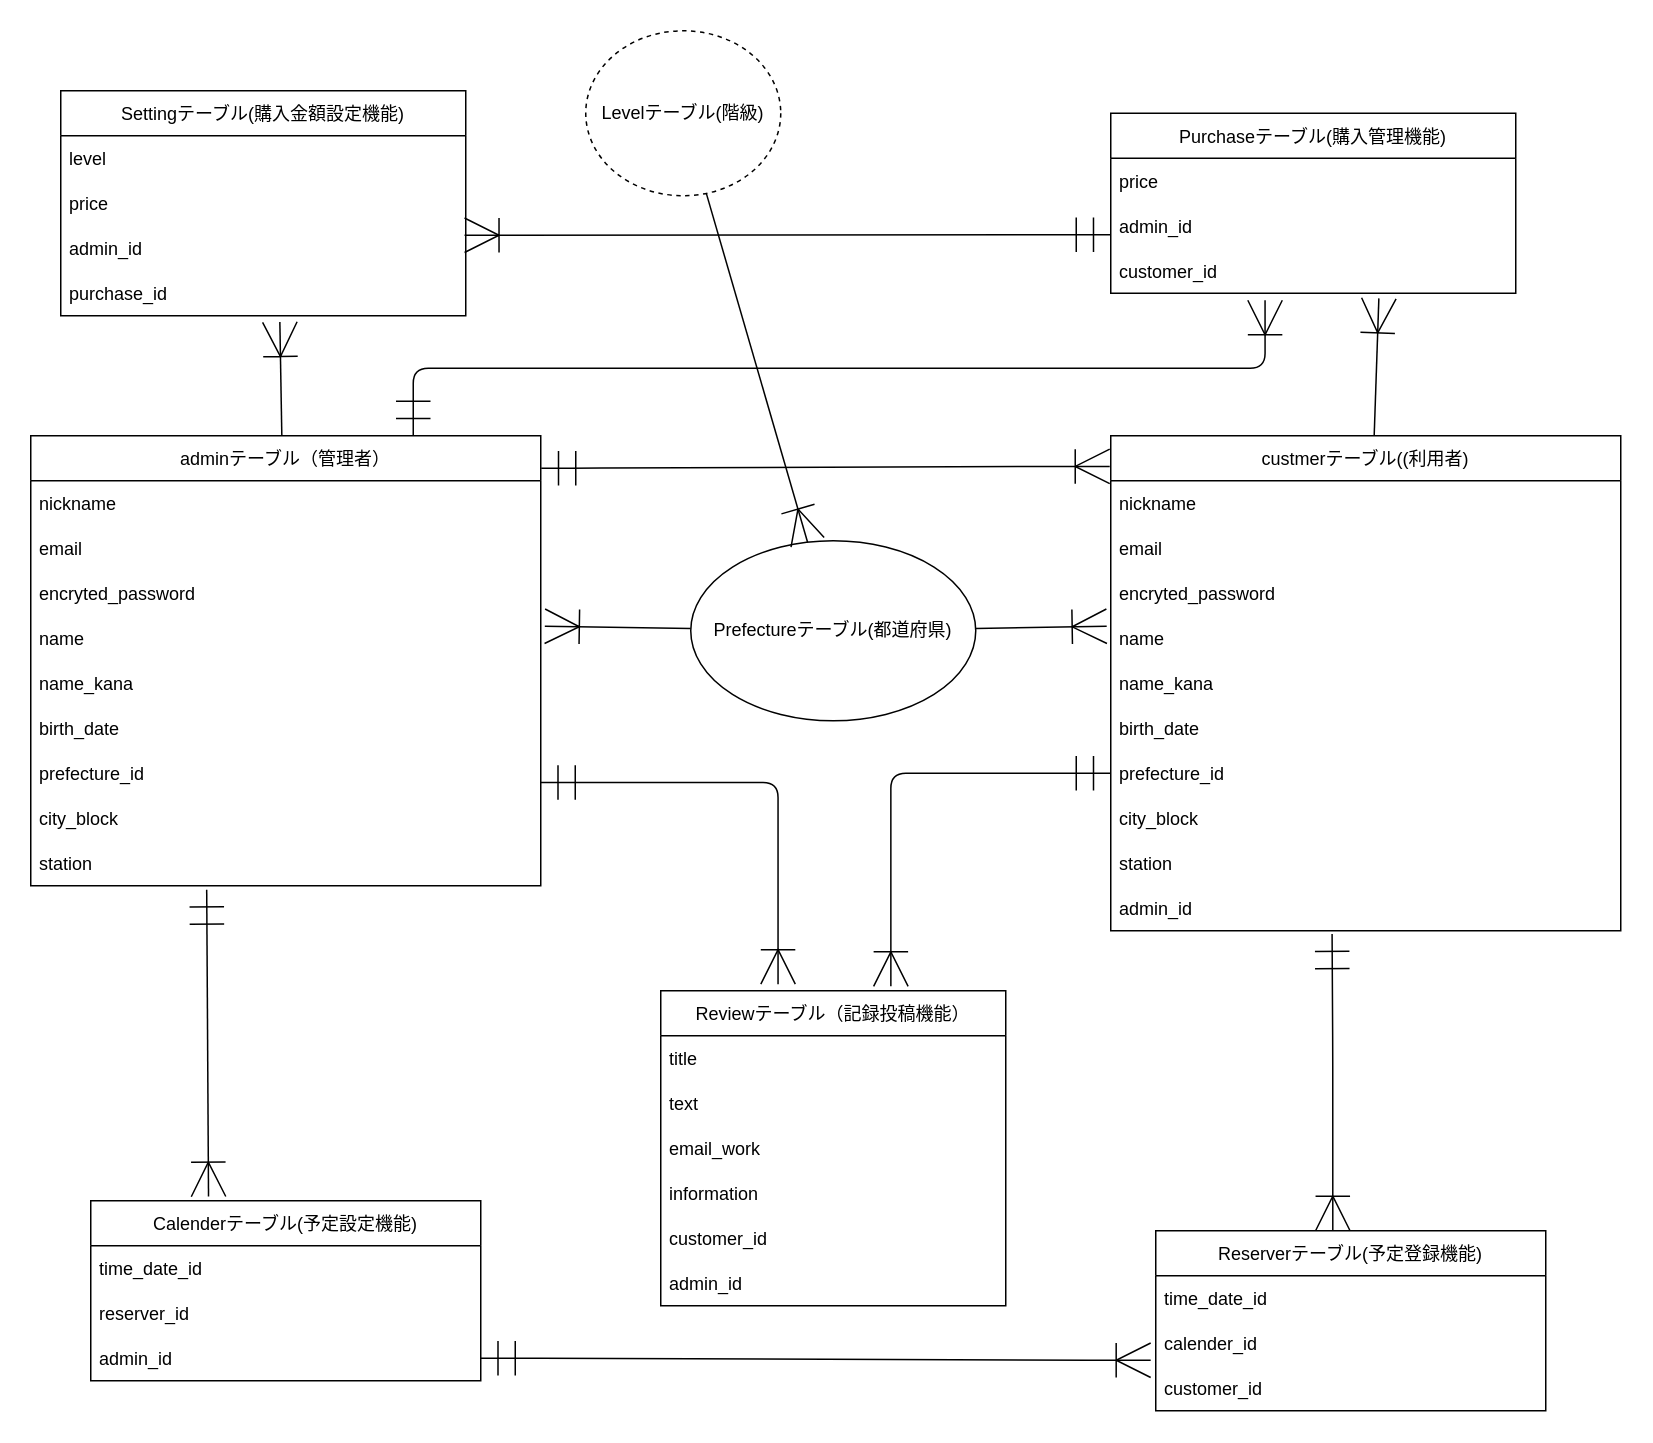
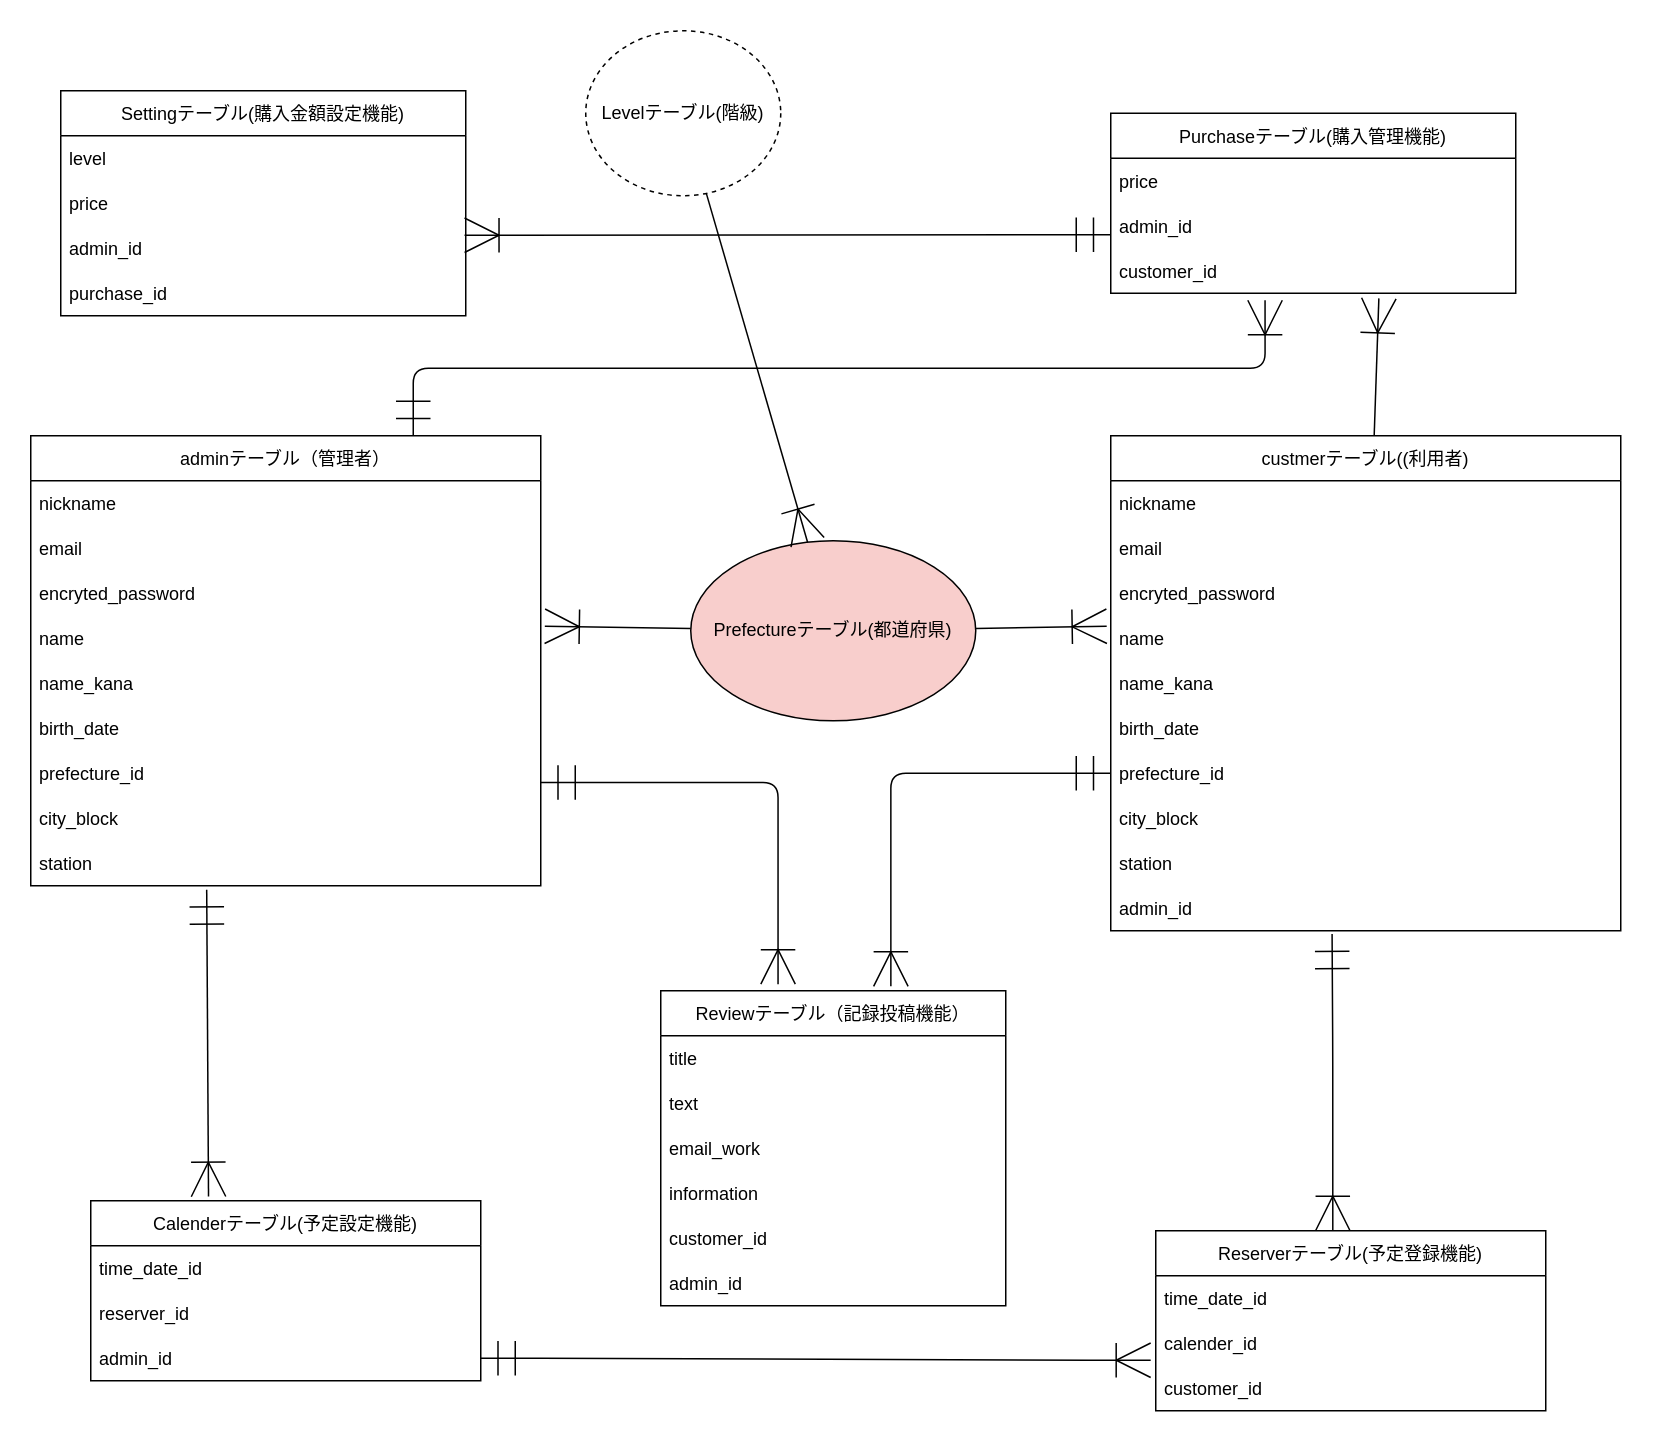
edge "adminテーブル（管理者）" -> "purchase_id": removed
edge "adminテーブル（管理者）" -- "custmerテーブル((利用者)": removed
node "Prefectureテーブル(都道府県)": fillcolor #ffffff -> #f8cecc
